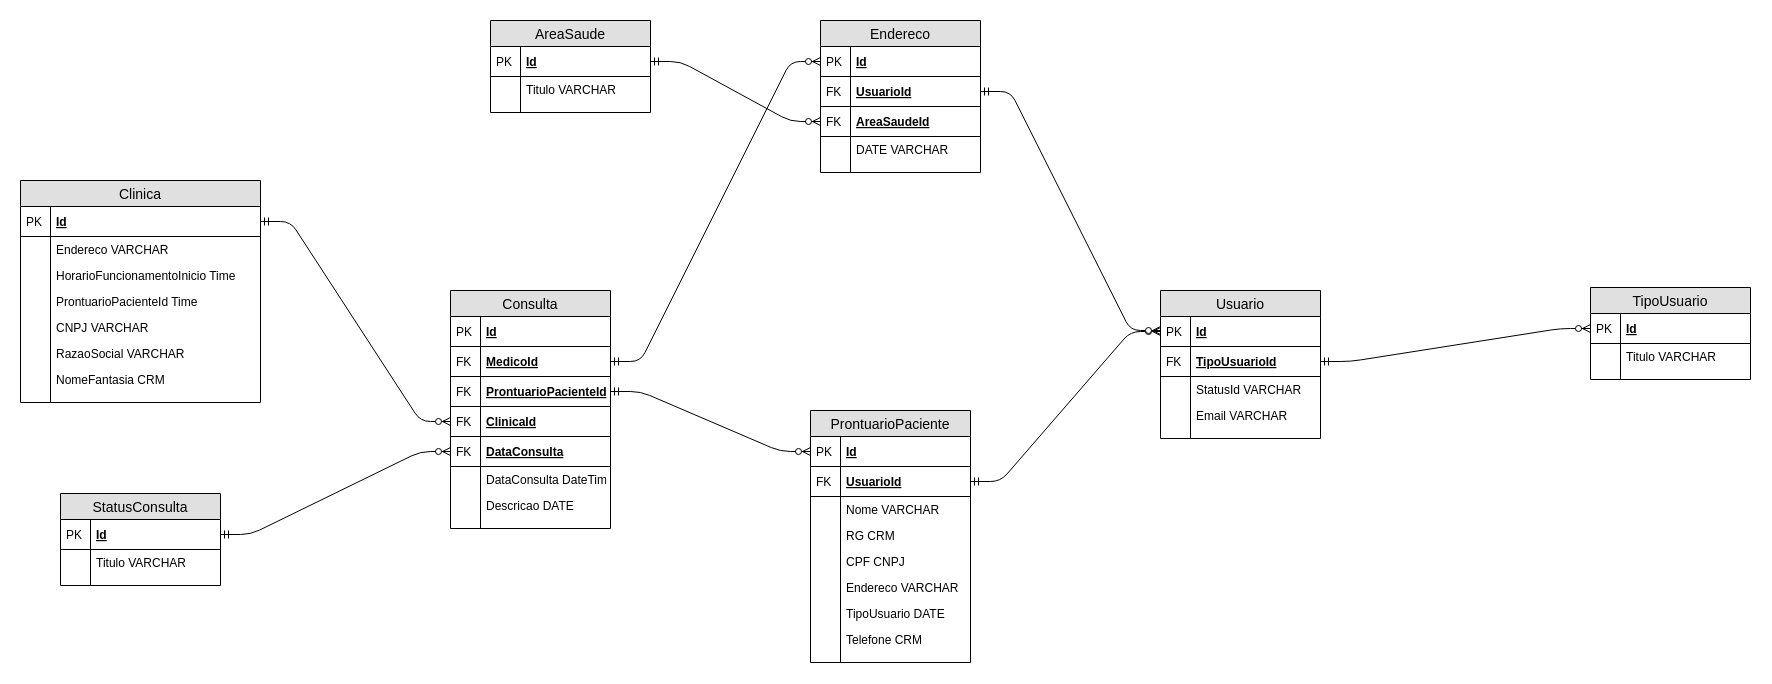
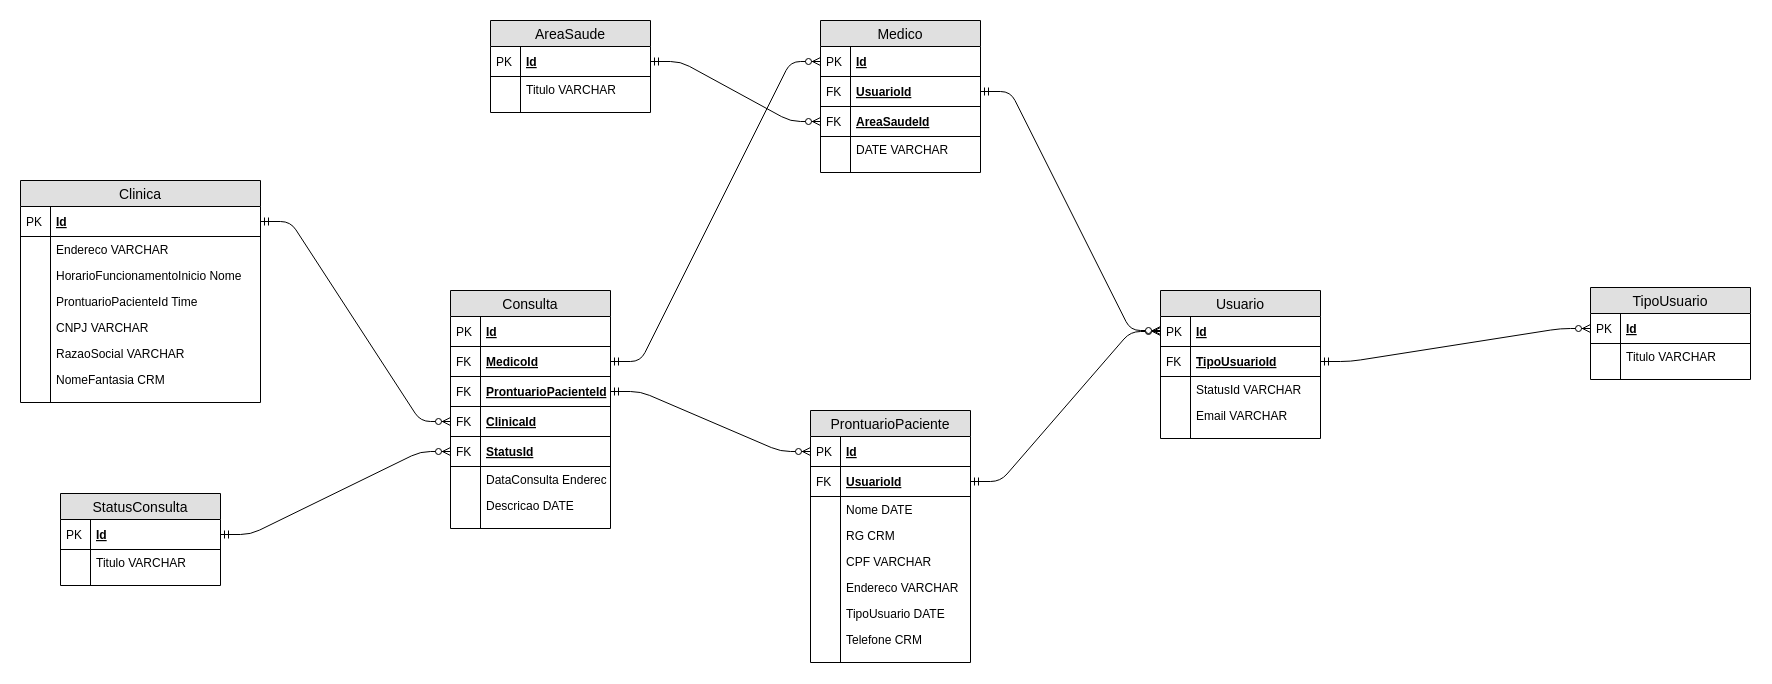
node "Endereco": label "Endereco" -> "Medico"
node "HorarioFuncionamentoInicio Time": label "HorarioFuncionamentoInicio Time" -> "HorarioFuncionamentoInicio Nome"
node "DataConsulta": label "DataConsulta" -> "StatusId"
node "DataConsulta DateTime": label "DataConsulta DateTime" -> "DataConsulta Endereco"
node "Nome VARCHAR": label "Nome VARCHAR" -> "Nome DATE"
node "CPF CNPJ": label "CPF CNPJ" -> "CPF VARCHAR"
